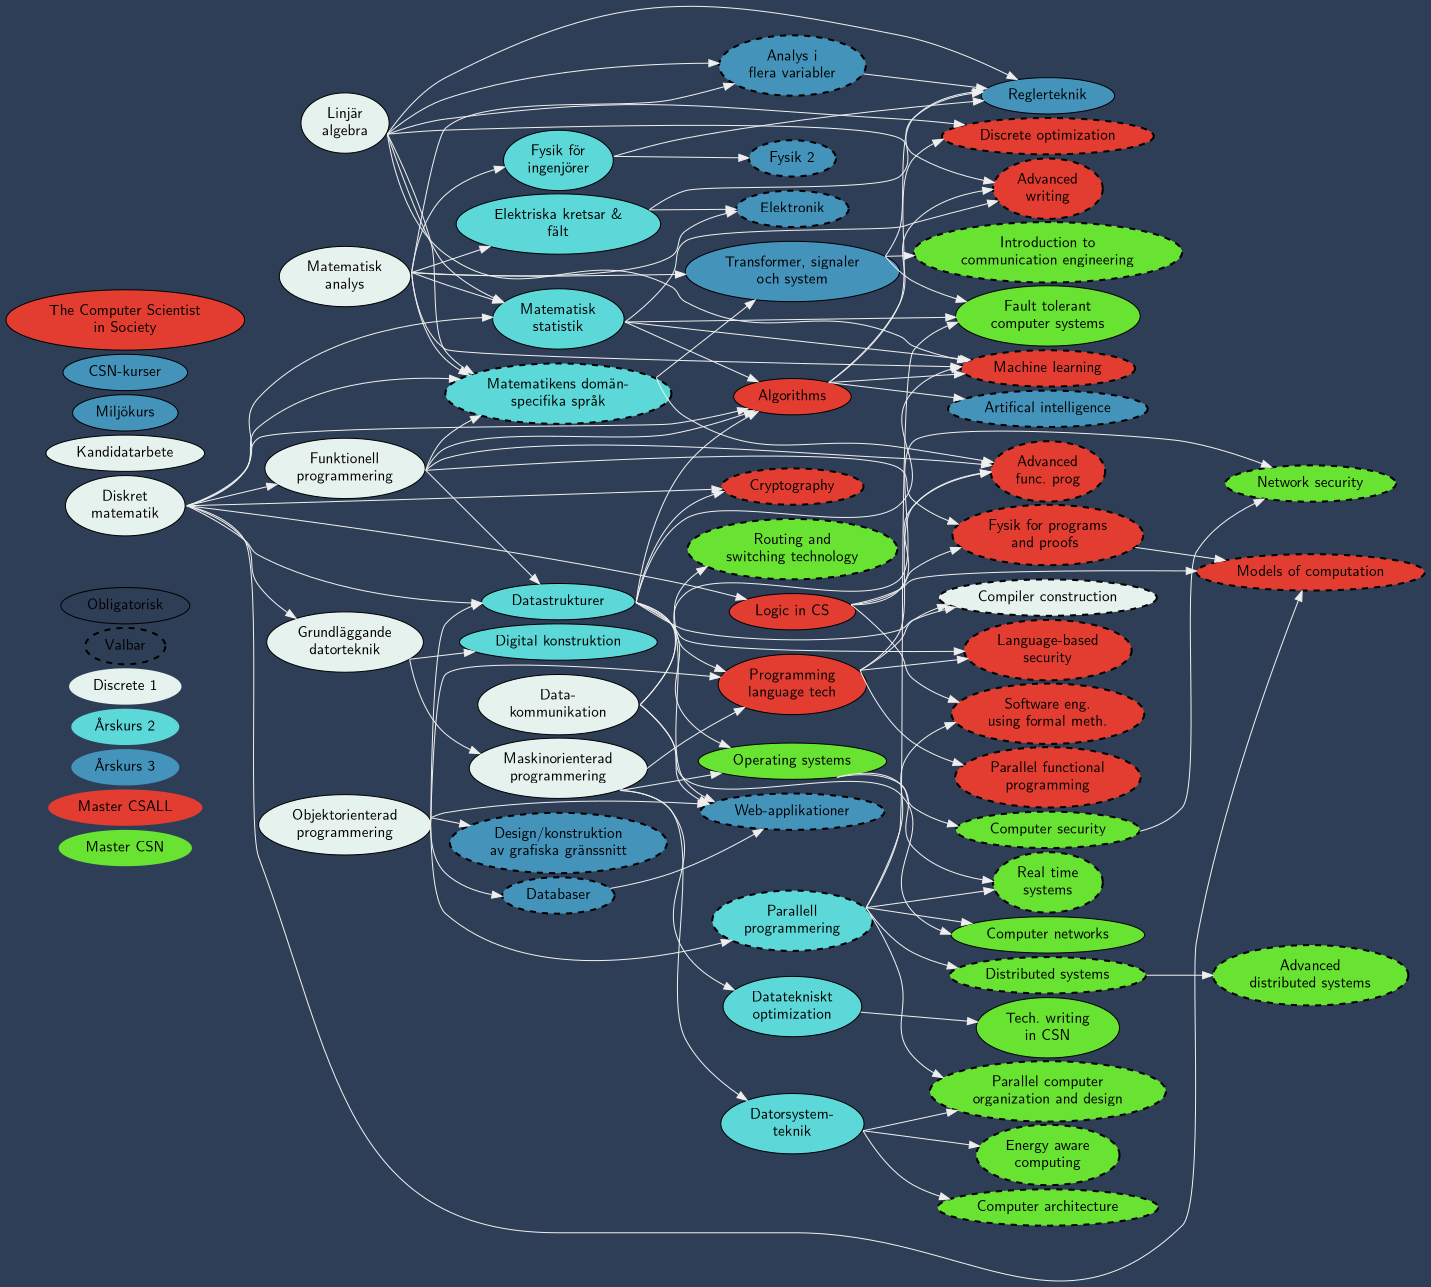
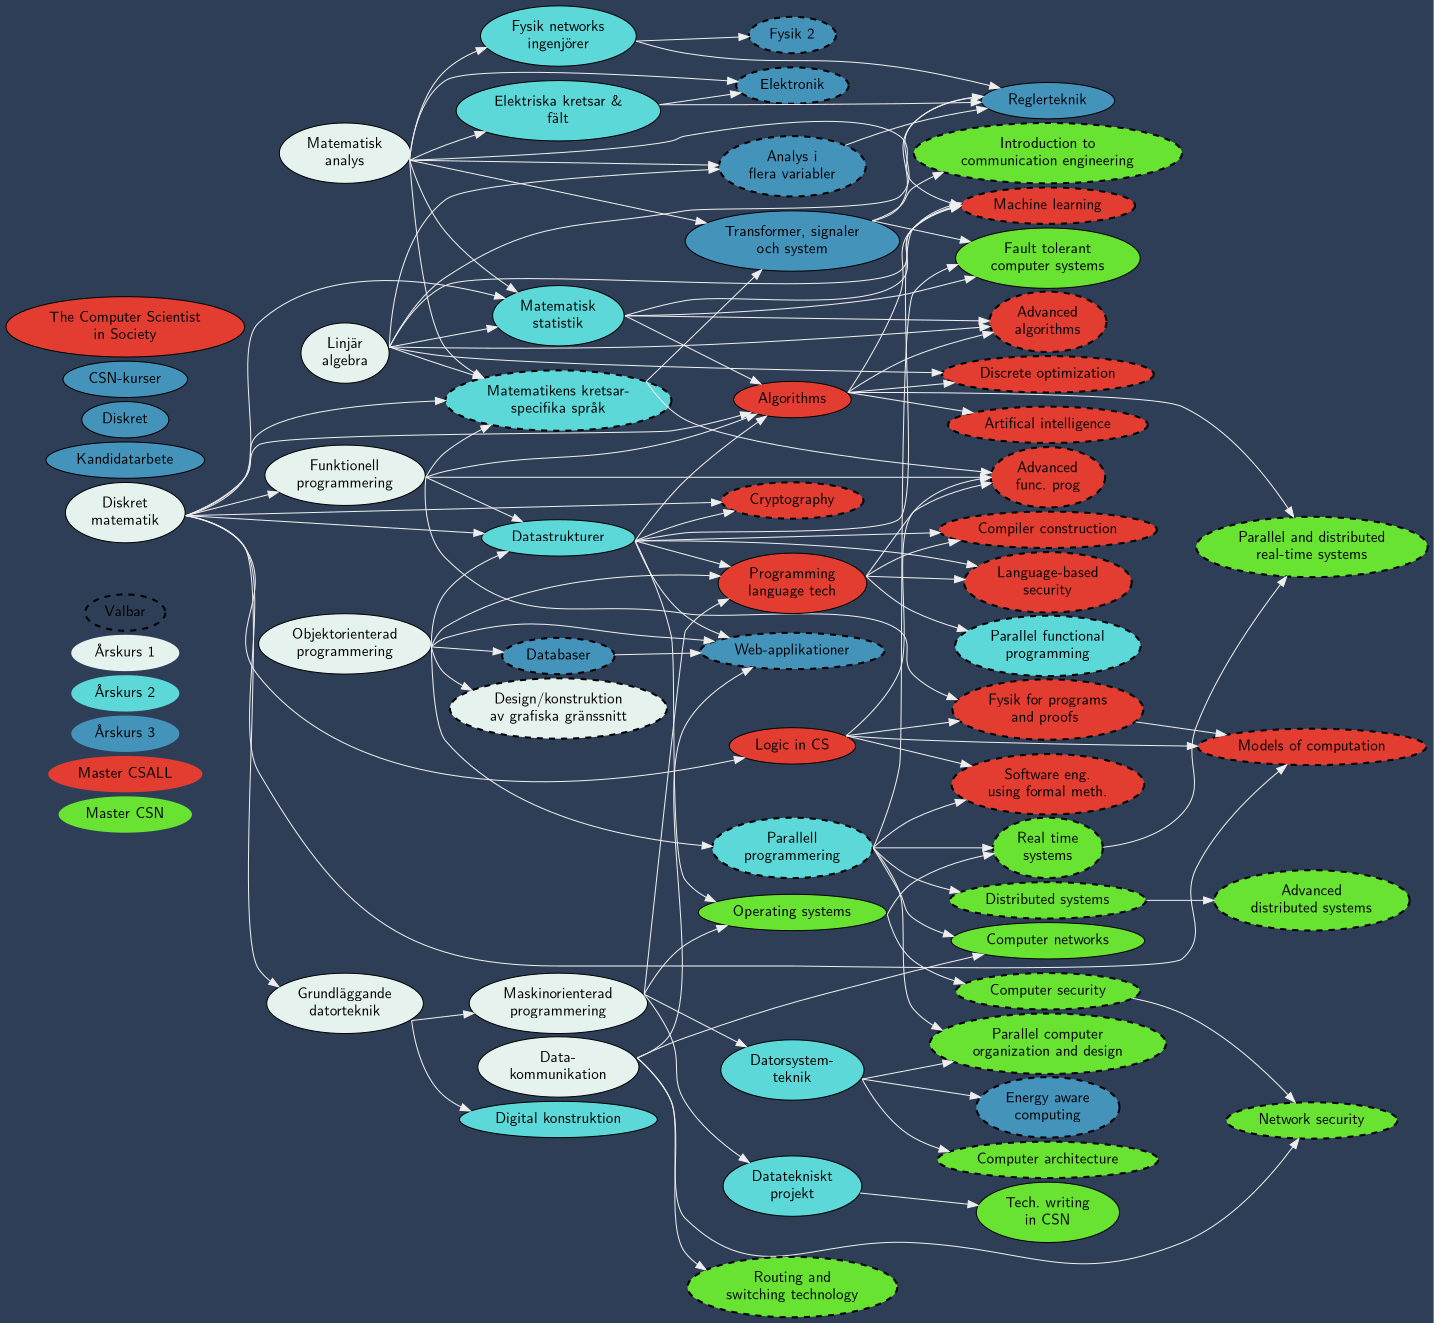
node "Fysik för ingenjörer": label "Fysik för ingenjörer" -> "Fysik networks ingenjörer"
node "Advanced writing": label "Advanced writing" -> "Advanced algorithms"
node "Matematikens domän- specifika språk": label "Matematikens domän- specifika språk" -> "Matematikens kretsar- specifika språk"
node "Artifical intelligence": fillcolor #4493bb -> #e33d31
node "Miljökurs": label "Miljökurs" -> "Diskret"
node "Kandidatarbete": fillcolor #e6f2ee -> #4493bb
node "Parallel and distributed real-time systems": added
node "Compiler construction": fillcolor #e6f2ee -> #e33d31
node "Obligatorisk": removed
node "Discrete 1": label "Discrete 1" -> "Årskurs 1"
node "Parallel functional programming": fillcolor #e33d31 -> #5dd8d8
node "Design/konstruktion av grafiska gränssnitt": fillcolor #4493bb -> #e6f2ee
node "Datatekniskt optimization": label "Datatekniskt optimization" -> "Datatekniskt projekt"
node "Energy aware computing": fillcolor #68e331 -> #4493bb
